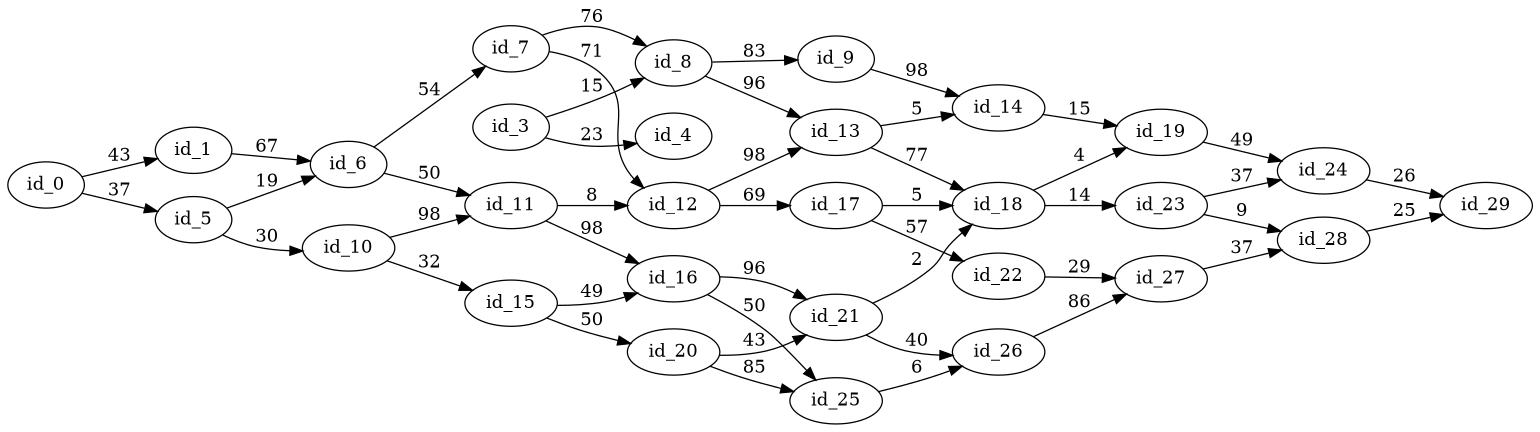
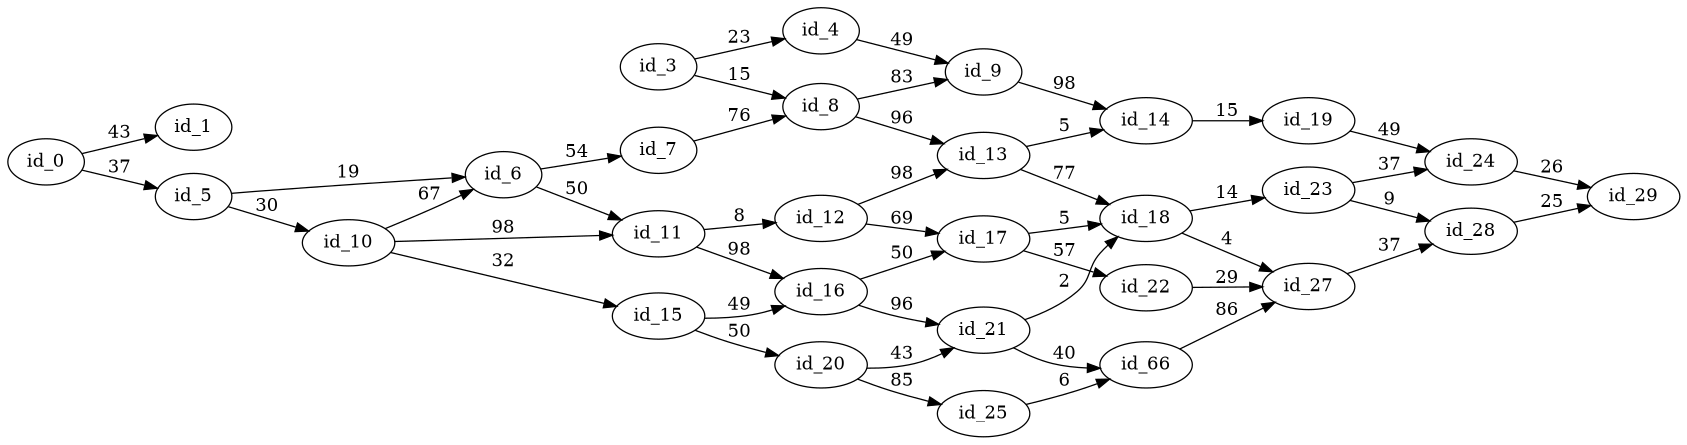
edge "id_4" -> "id_9": added, label "49"
edge "id_7" -> "id_12": removed, label "71"
edge "id_1" -> "id_6": now "id_10" -> "id_6"
edge "id_18" -> "id_19": now "id_18" -> "id_27"
edge "id_16" -> "id_25": now "id_16" -> "id_17"
node "id_26": label "id_26" -> "id_66"
